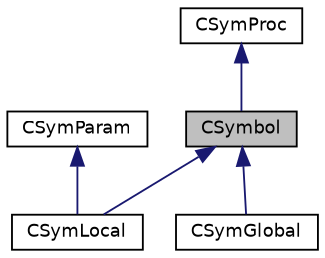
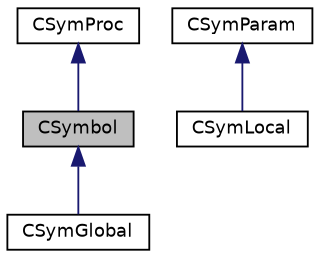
edge "CSymLocal" -> "CSymbol": removed
